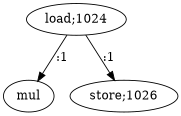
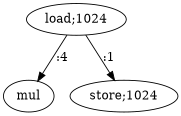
edge "load;1024" -> "mul": label ":1" -> ":4"
node "store;1026": label "store;1026" -> "store;1024"
